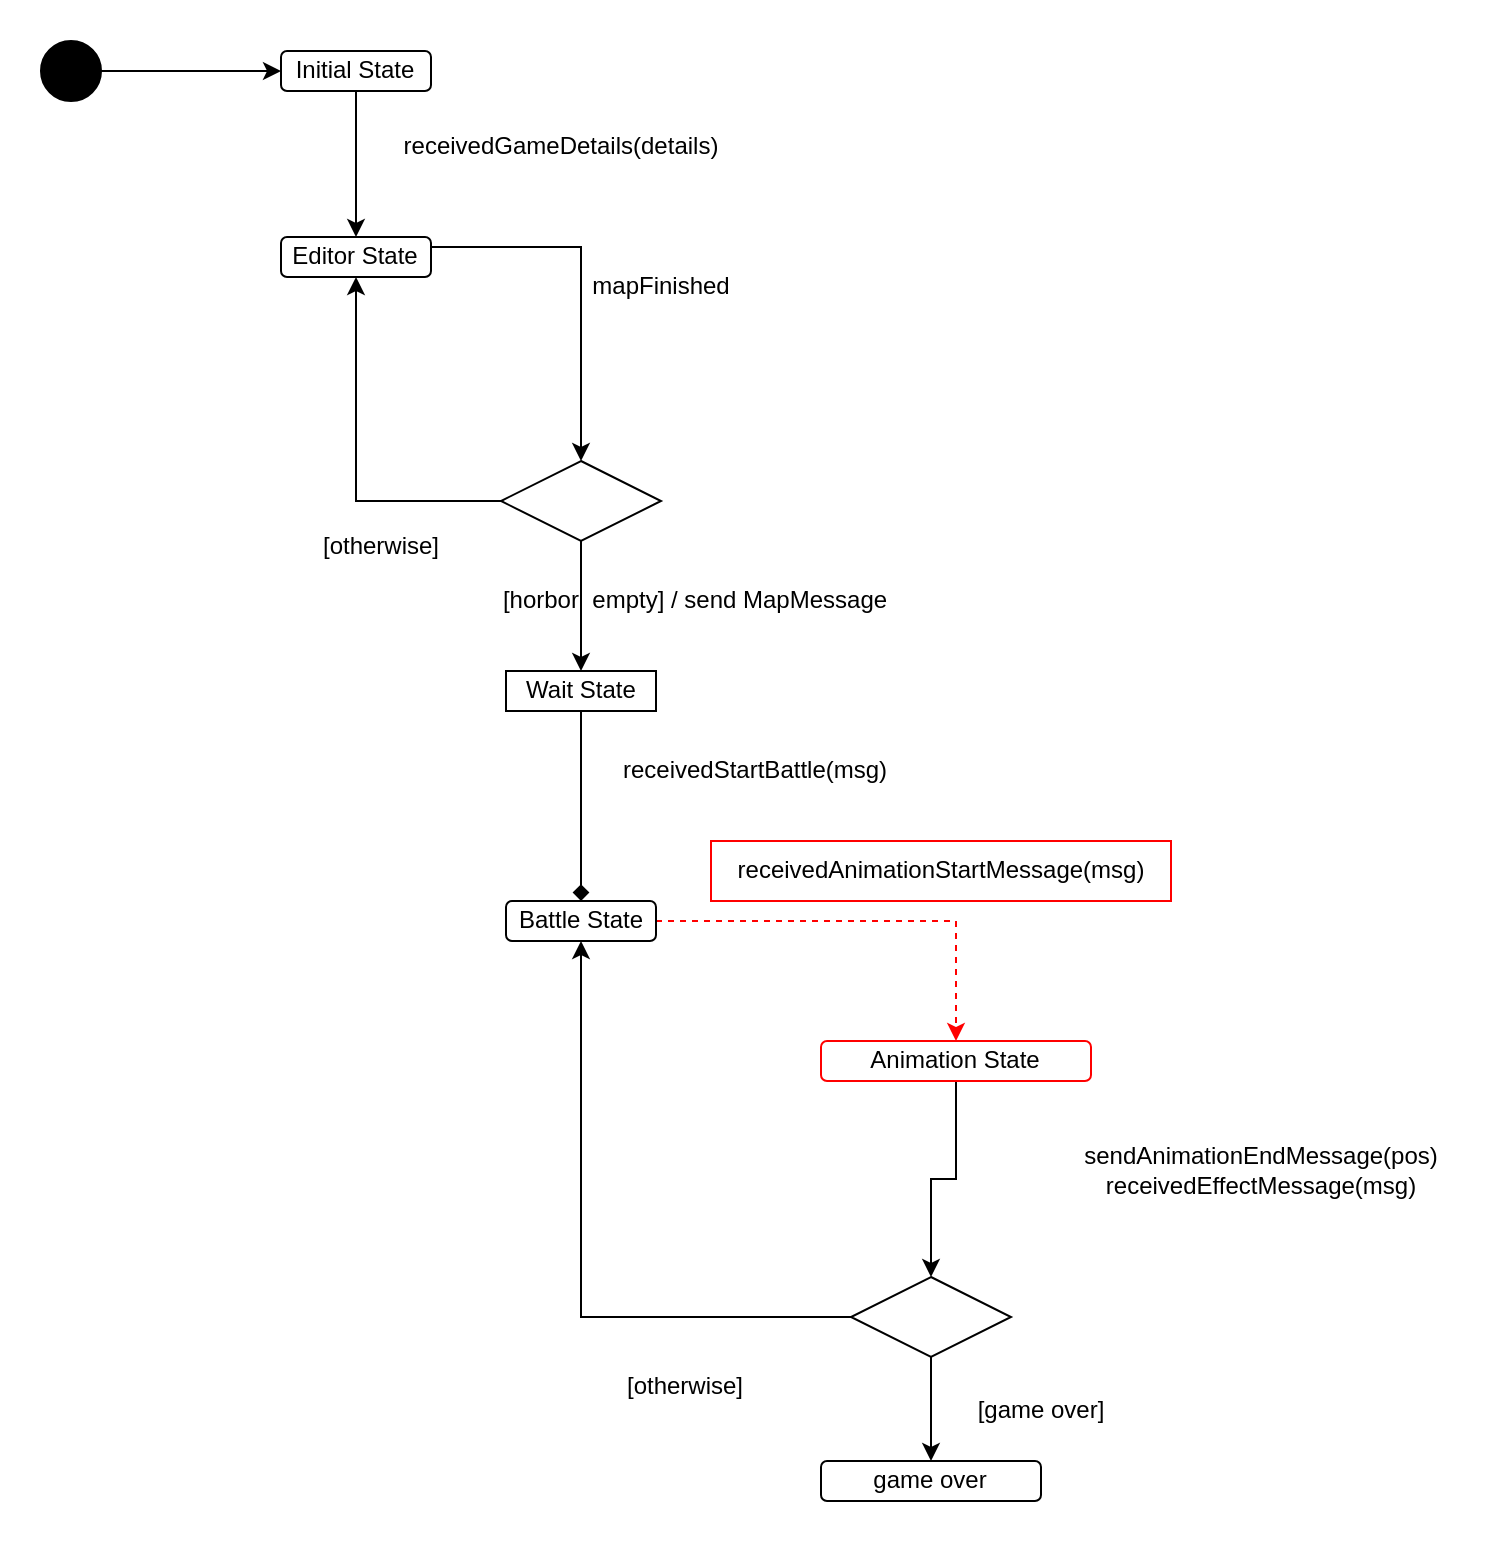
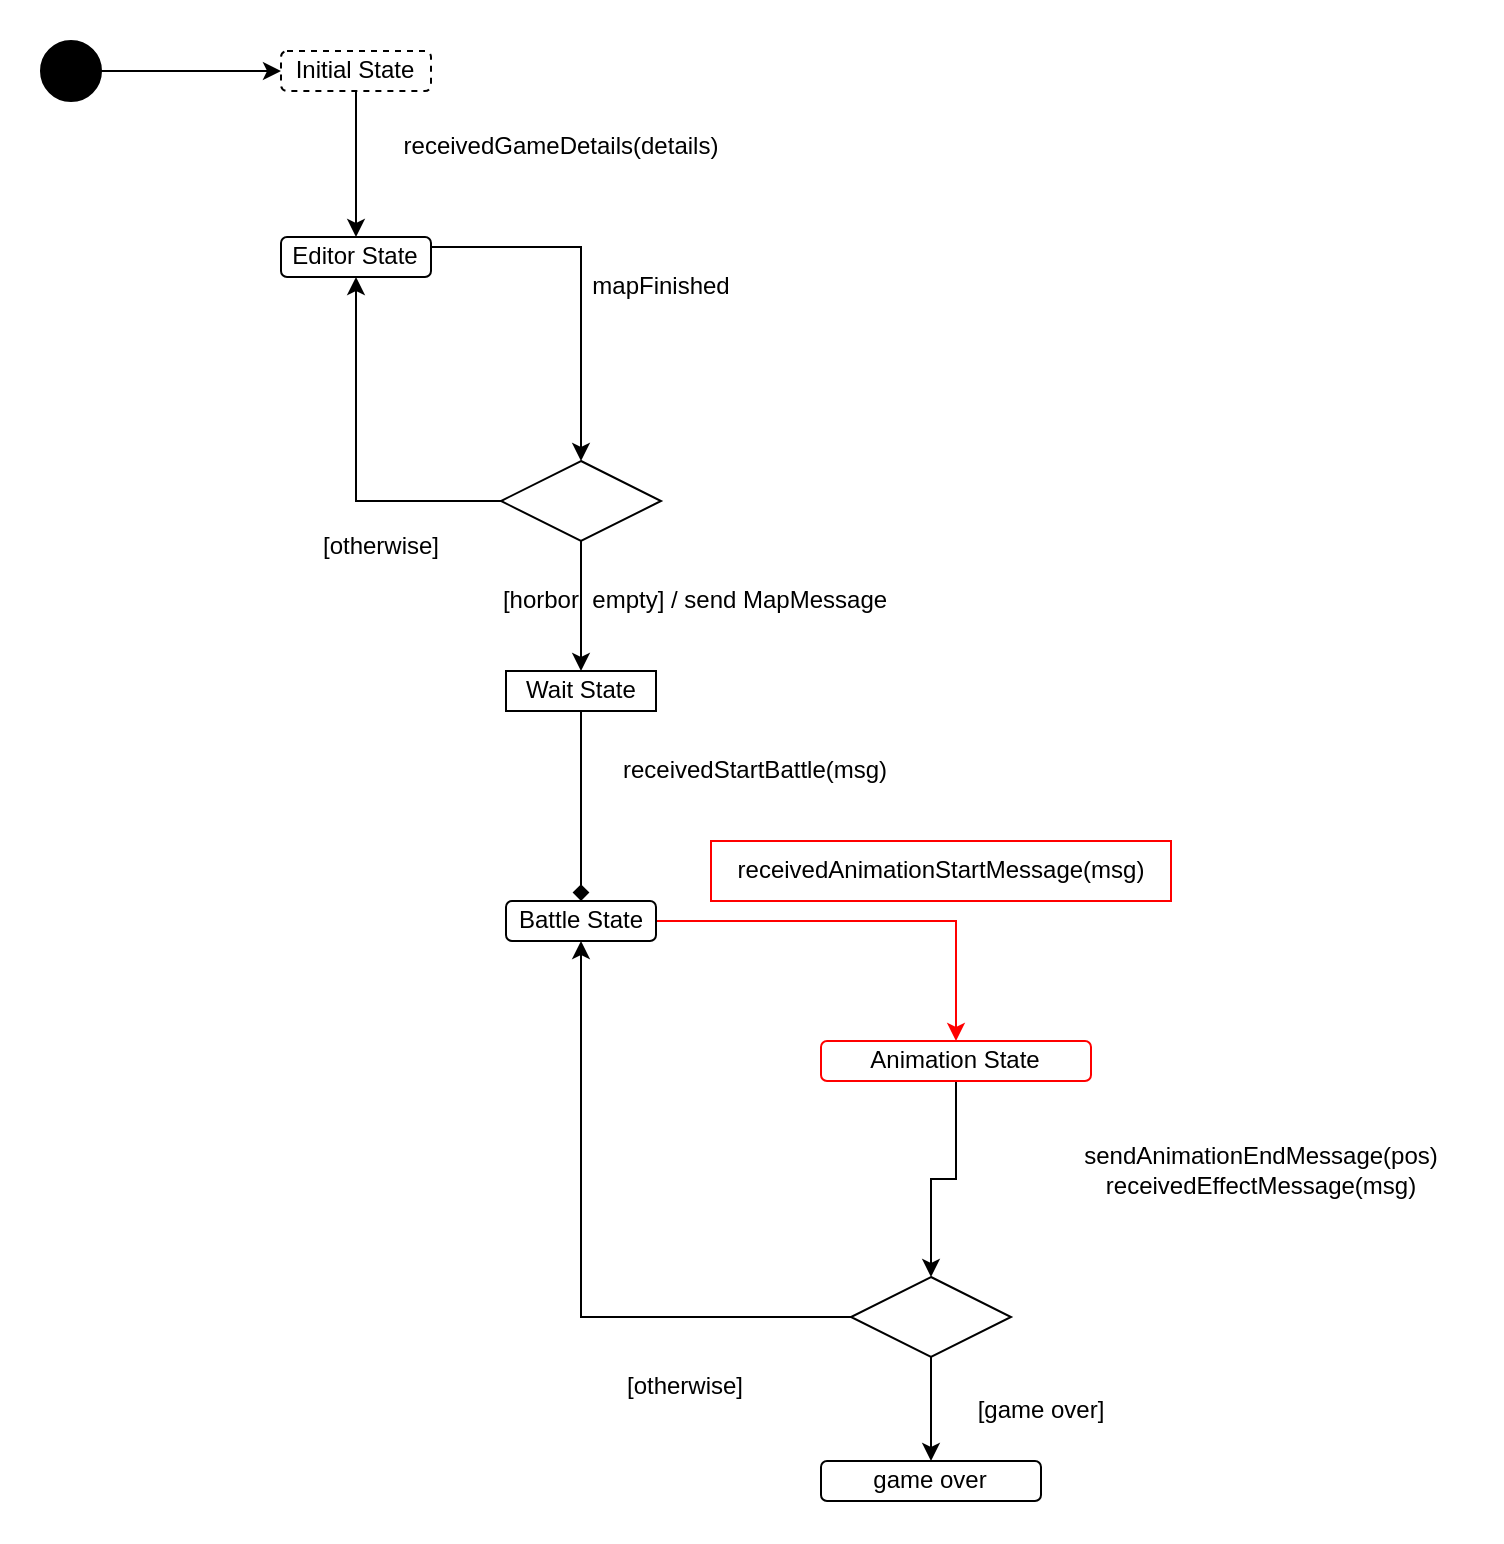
node "Initial State": style solid -> dashed
edge "Battle State" -> "Animation State": style dashed -> solid
